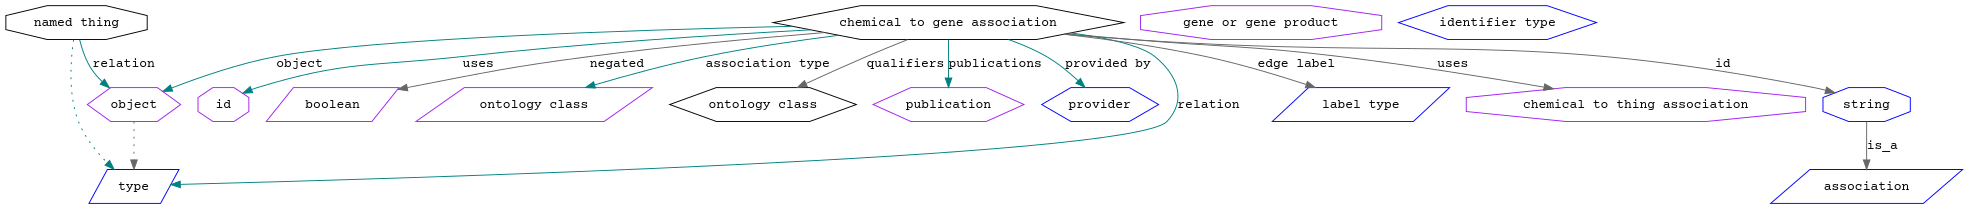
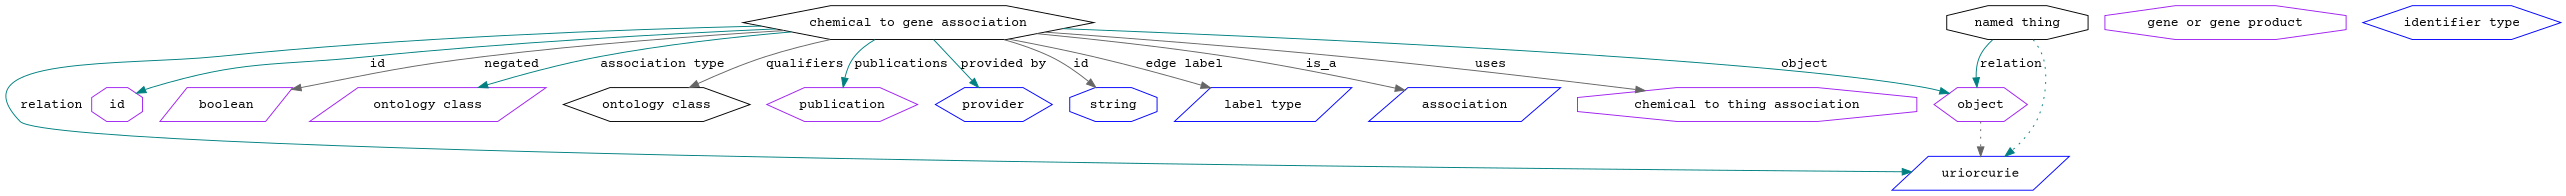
edge "chemical to gene association" -> "id": label "uses" -> "id"
edge "string" -> "association": now "chemical to gene association" -> "association"
node "type": label "type" -> "uriorcurie"
